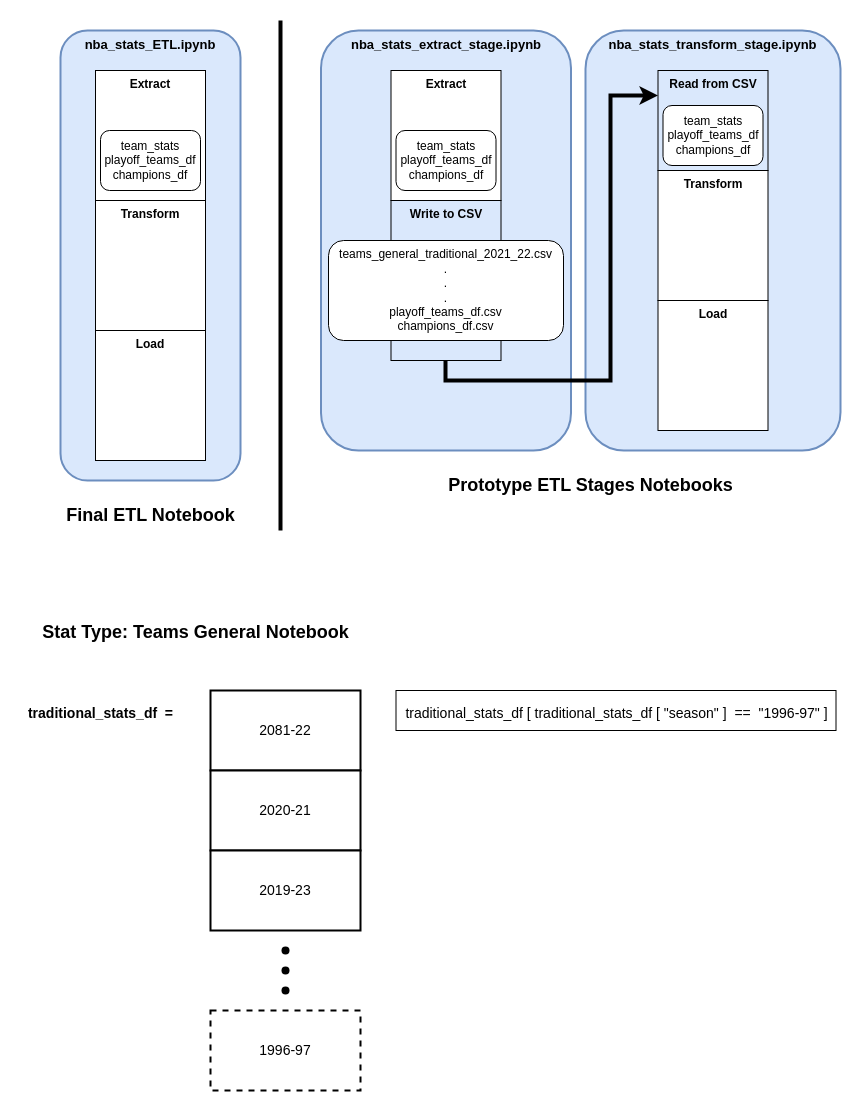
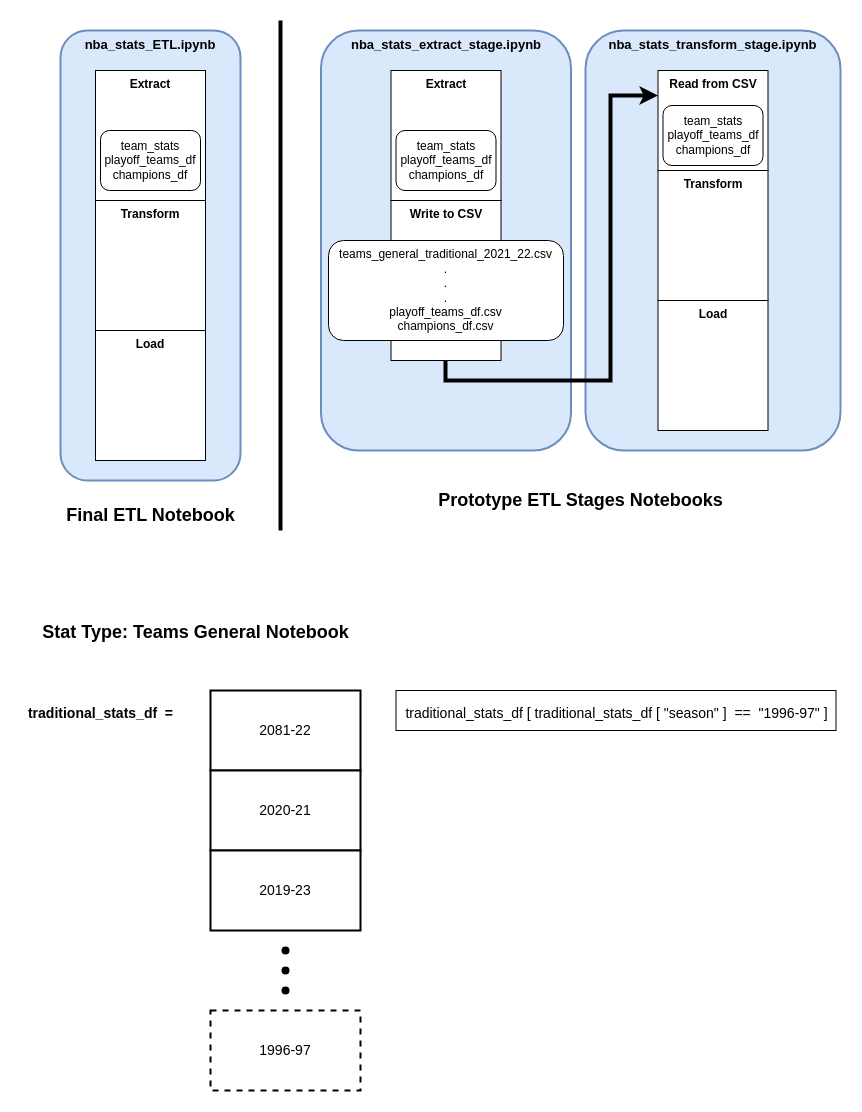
node "Read from CSV": fillcolor #dae8fc -> #ffffff
node "Write to CSV": fillcolor #dae8fc -> #ffffff
node "Prototype ETL Stages Notebooks": moved (591, 486) -> (581, 501)
